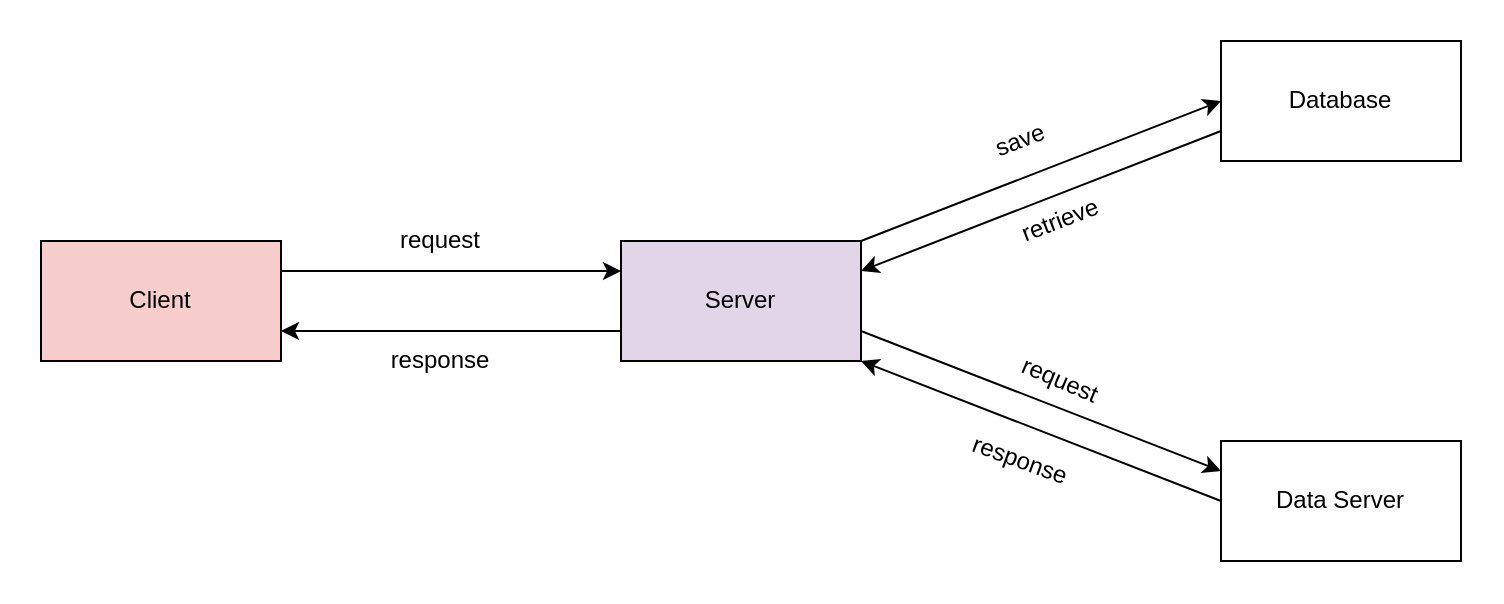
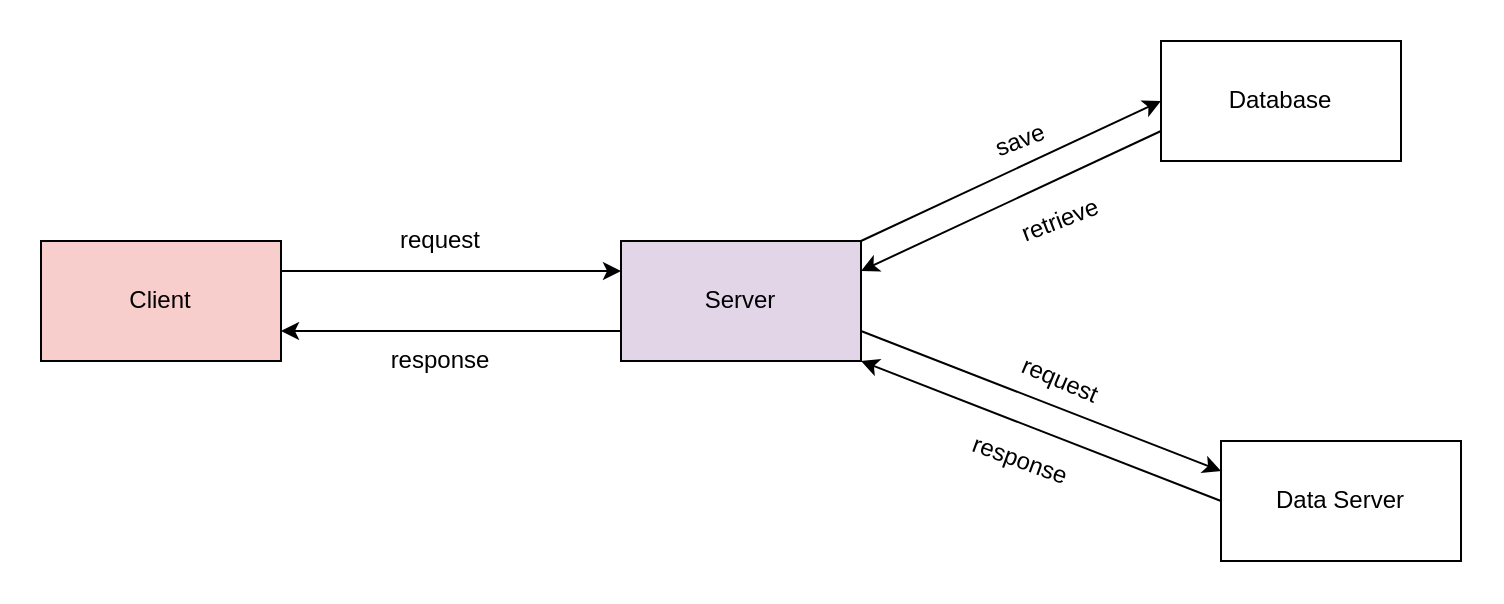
node "Database": moved (1341, 101) -> (1281, 101)
